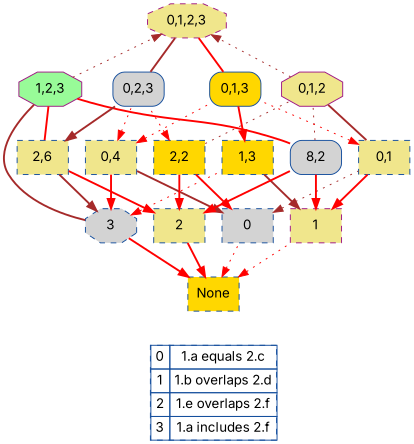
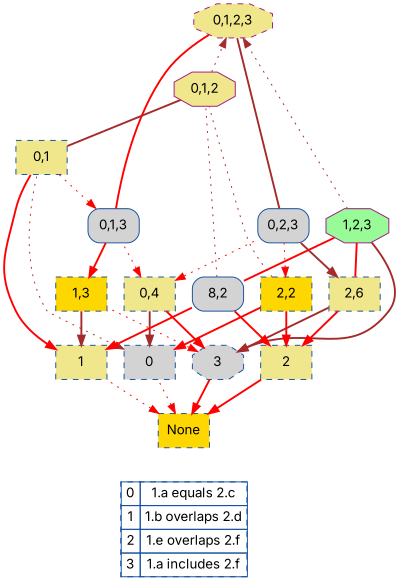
node "0,1,3": fillcolor gold -> lightgrey
edge "0,1,3" -> "0,1": reversed
node "1": color #9f1684 -> #134d9c
